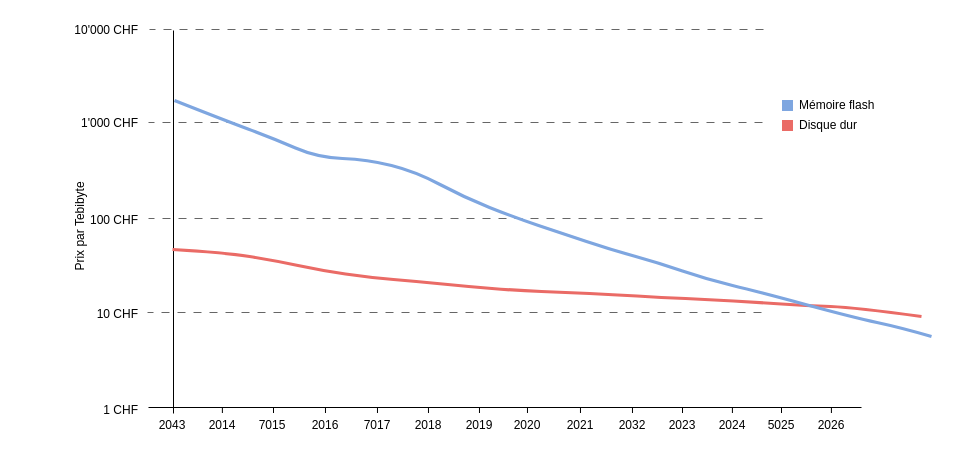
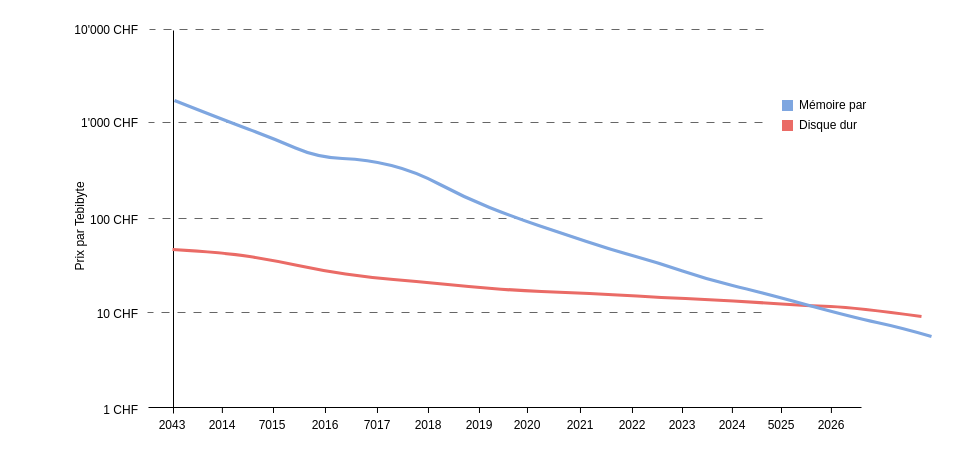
node "Mémoire flash": label "Mémoire flash" -> "Mémoire par"
node "2032": label "2032" -> "2022"
